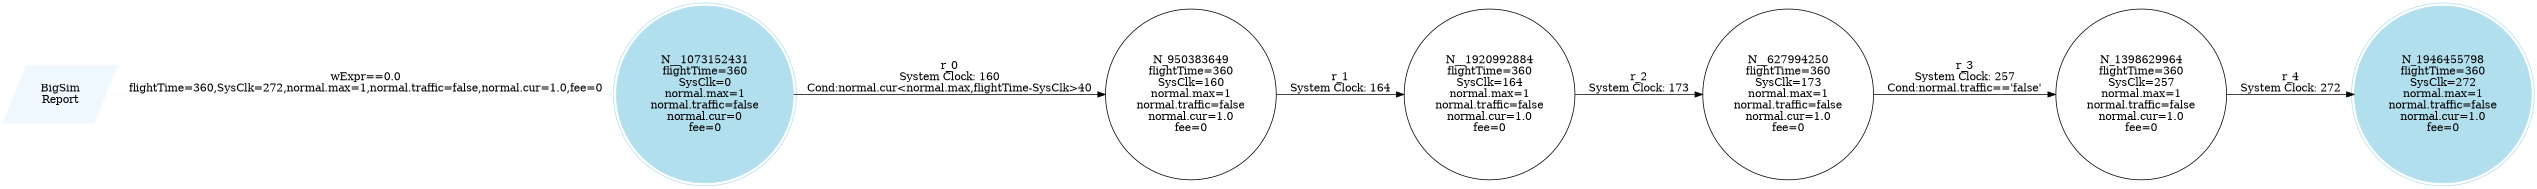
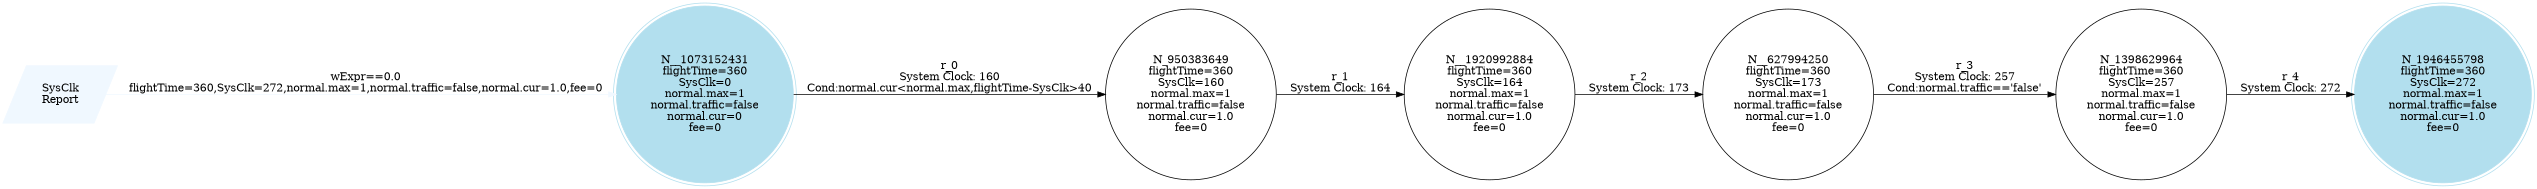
node "BigSim Report": label "BigSim Report" -> "SysClk Report"
